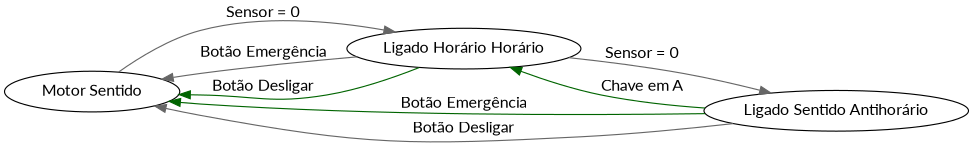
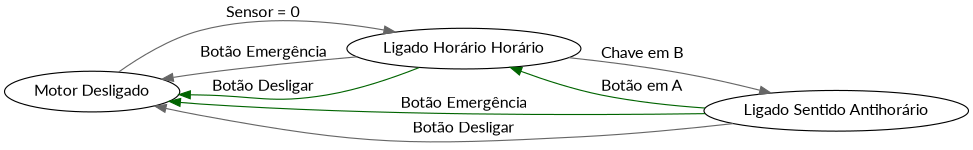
edge "Ligado Horário Horário" -> "Ligado Sentido Antihorário": label "Sensor = 0" -> "Chave em B"
edge "Ligado Sentido Antihorário" -> "Ligado Horário Horário": label "Chave em A" -> "Botão em A"
node "Motor Sentido": label "Motor Sentido" -> "Motor Desligado"
